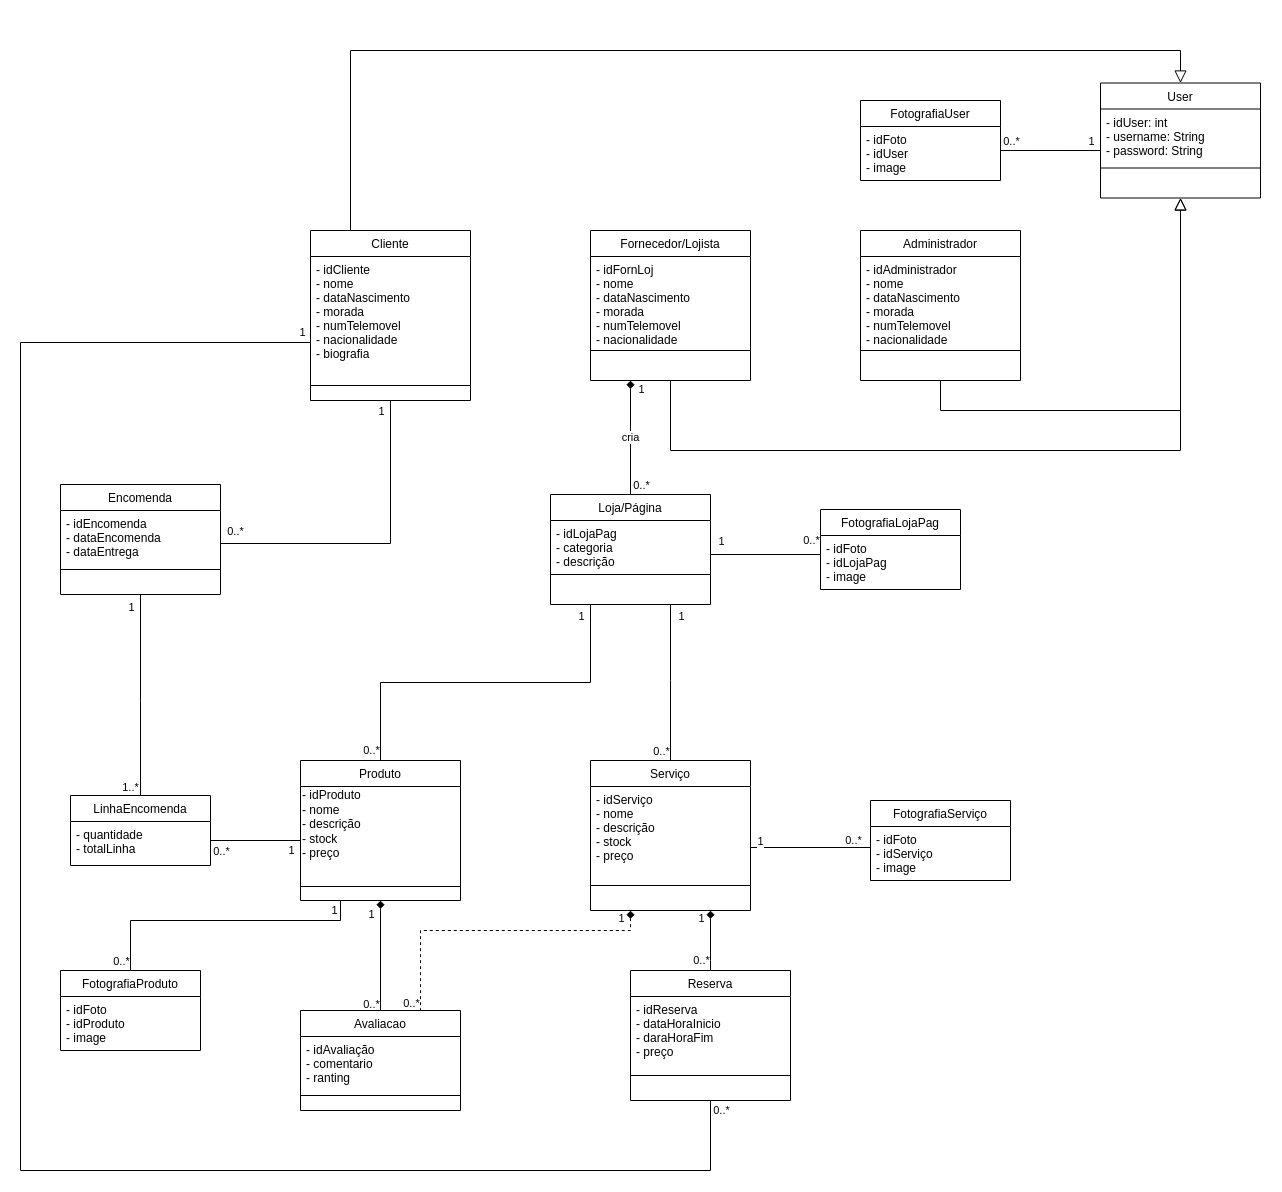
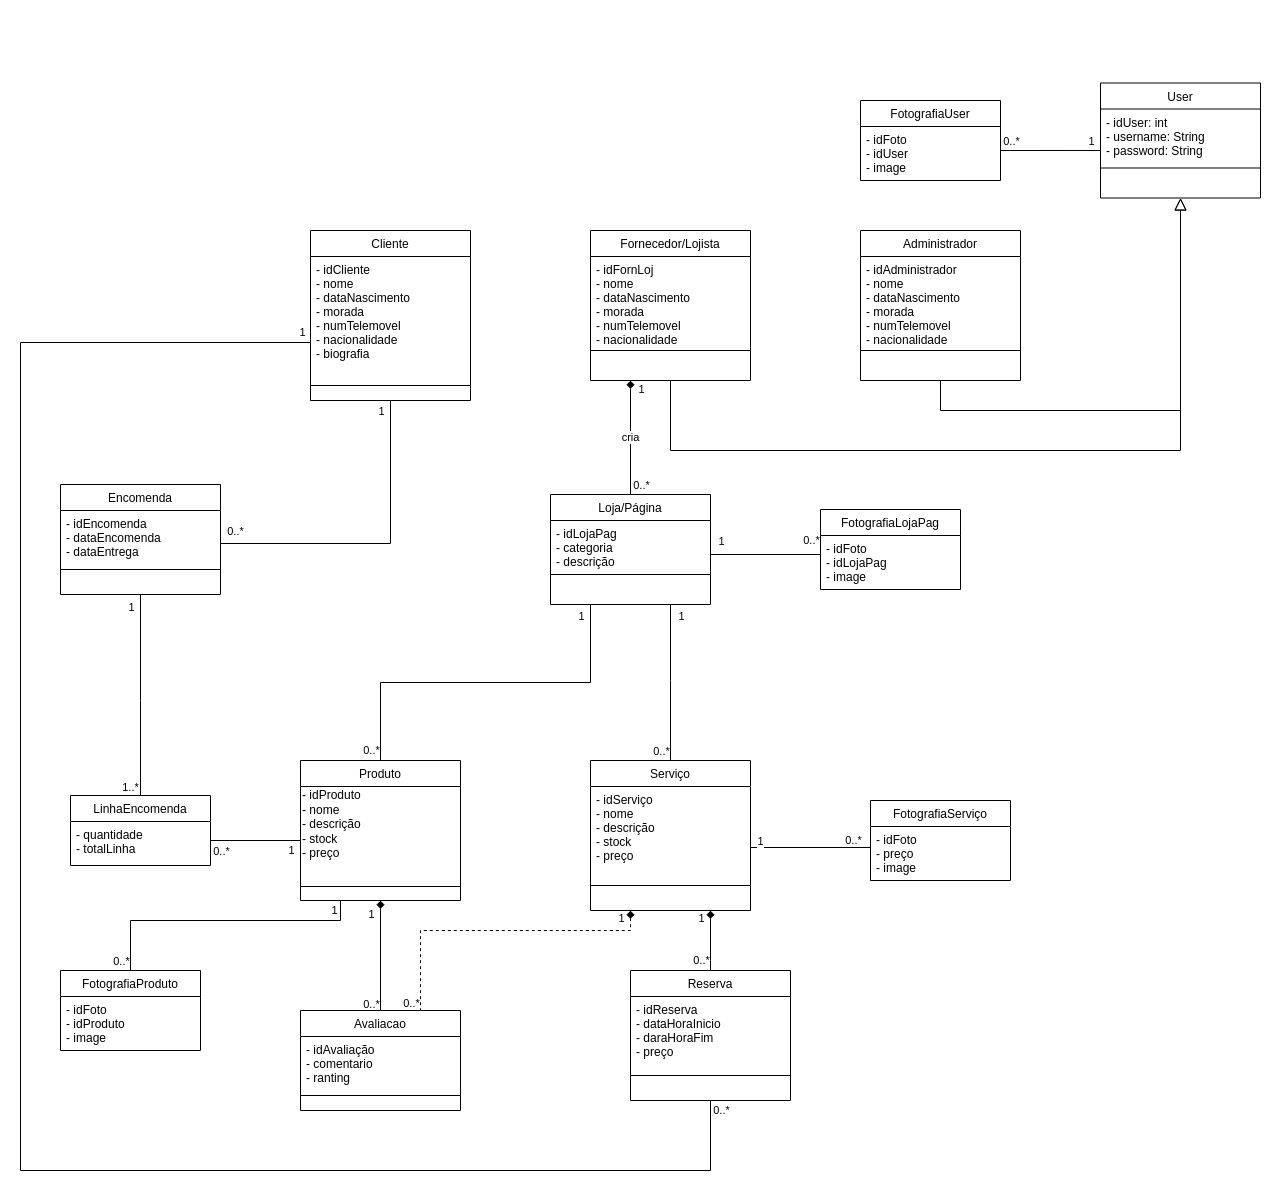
edge "Cliente" -> "User": removed
node "- idFoto - idServiço - image": label "- idFoto - idServiço - image" -> "- idFoto - preço - image"
